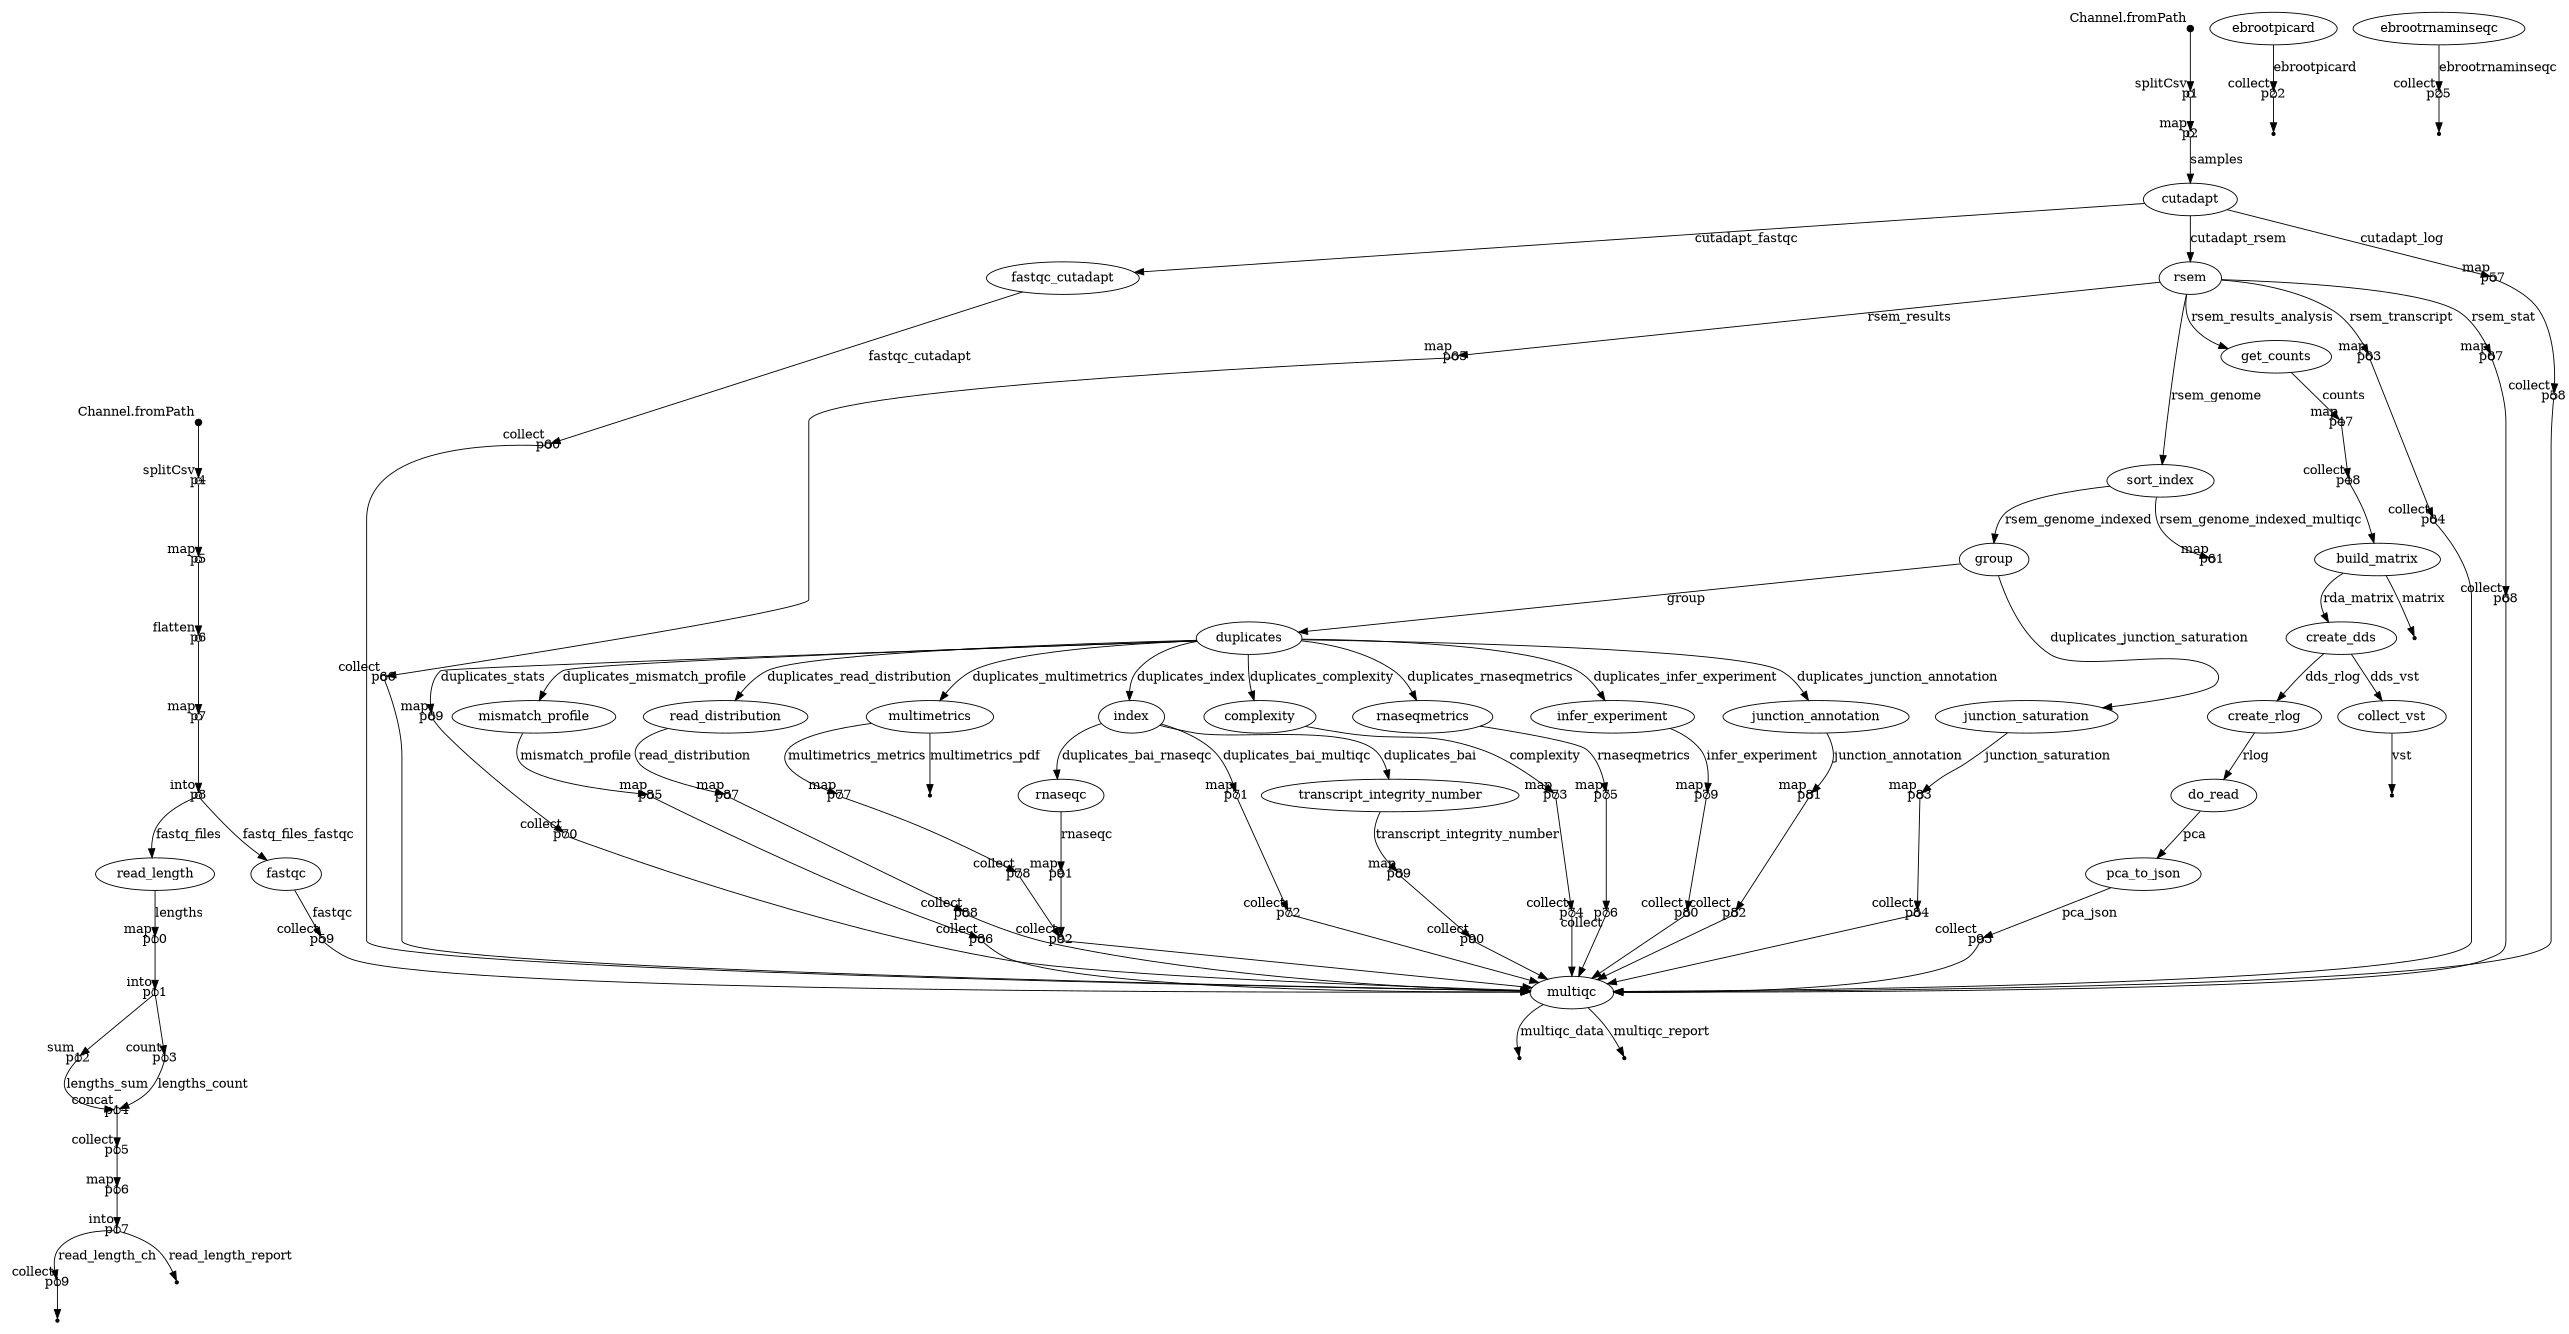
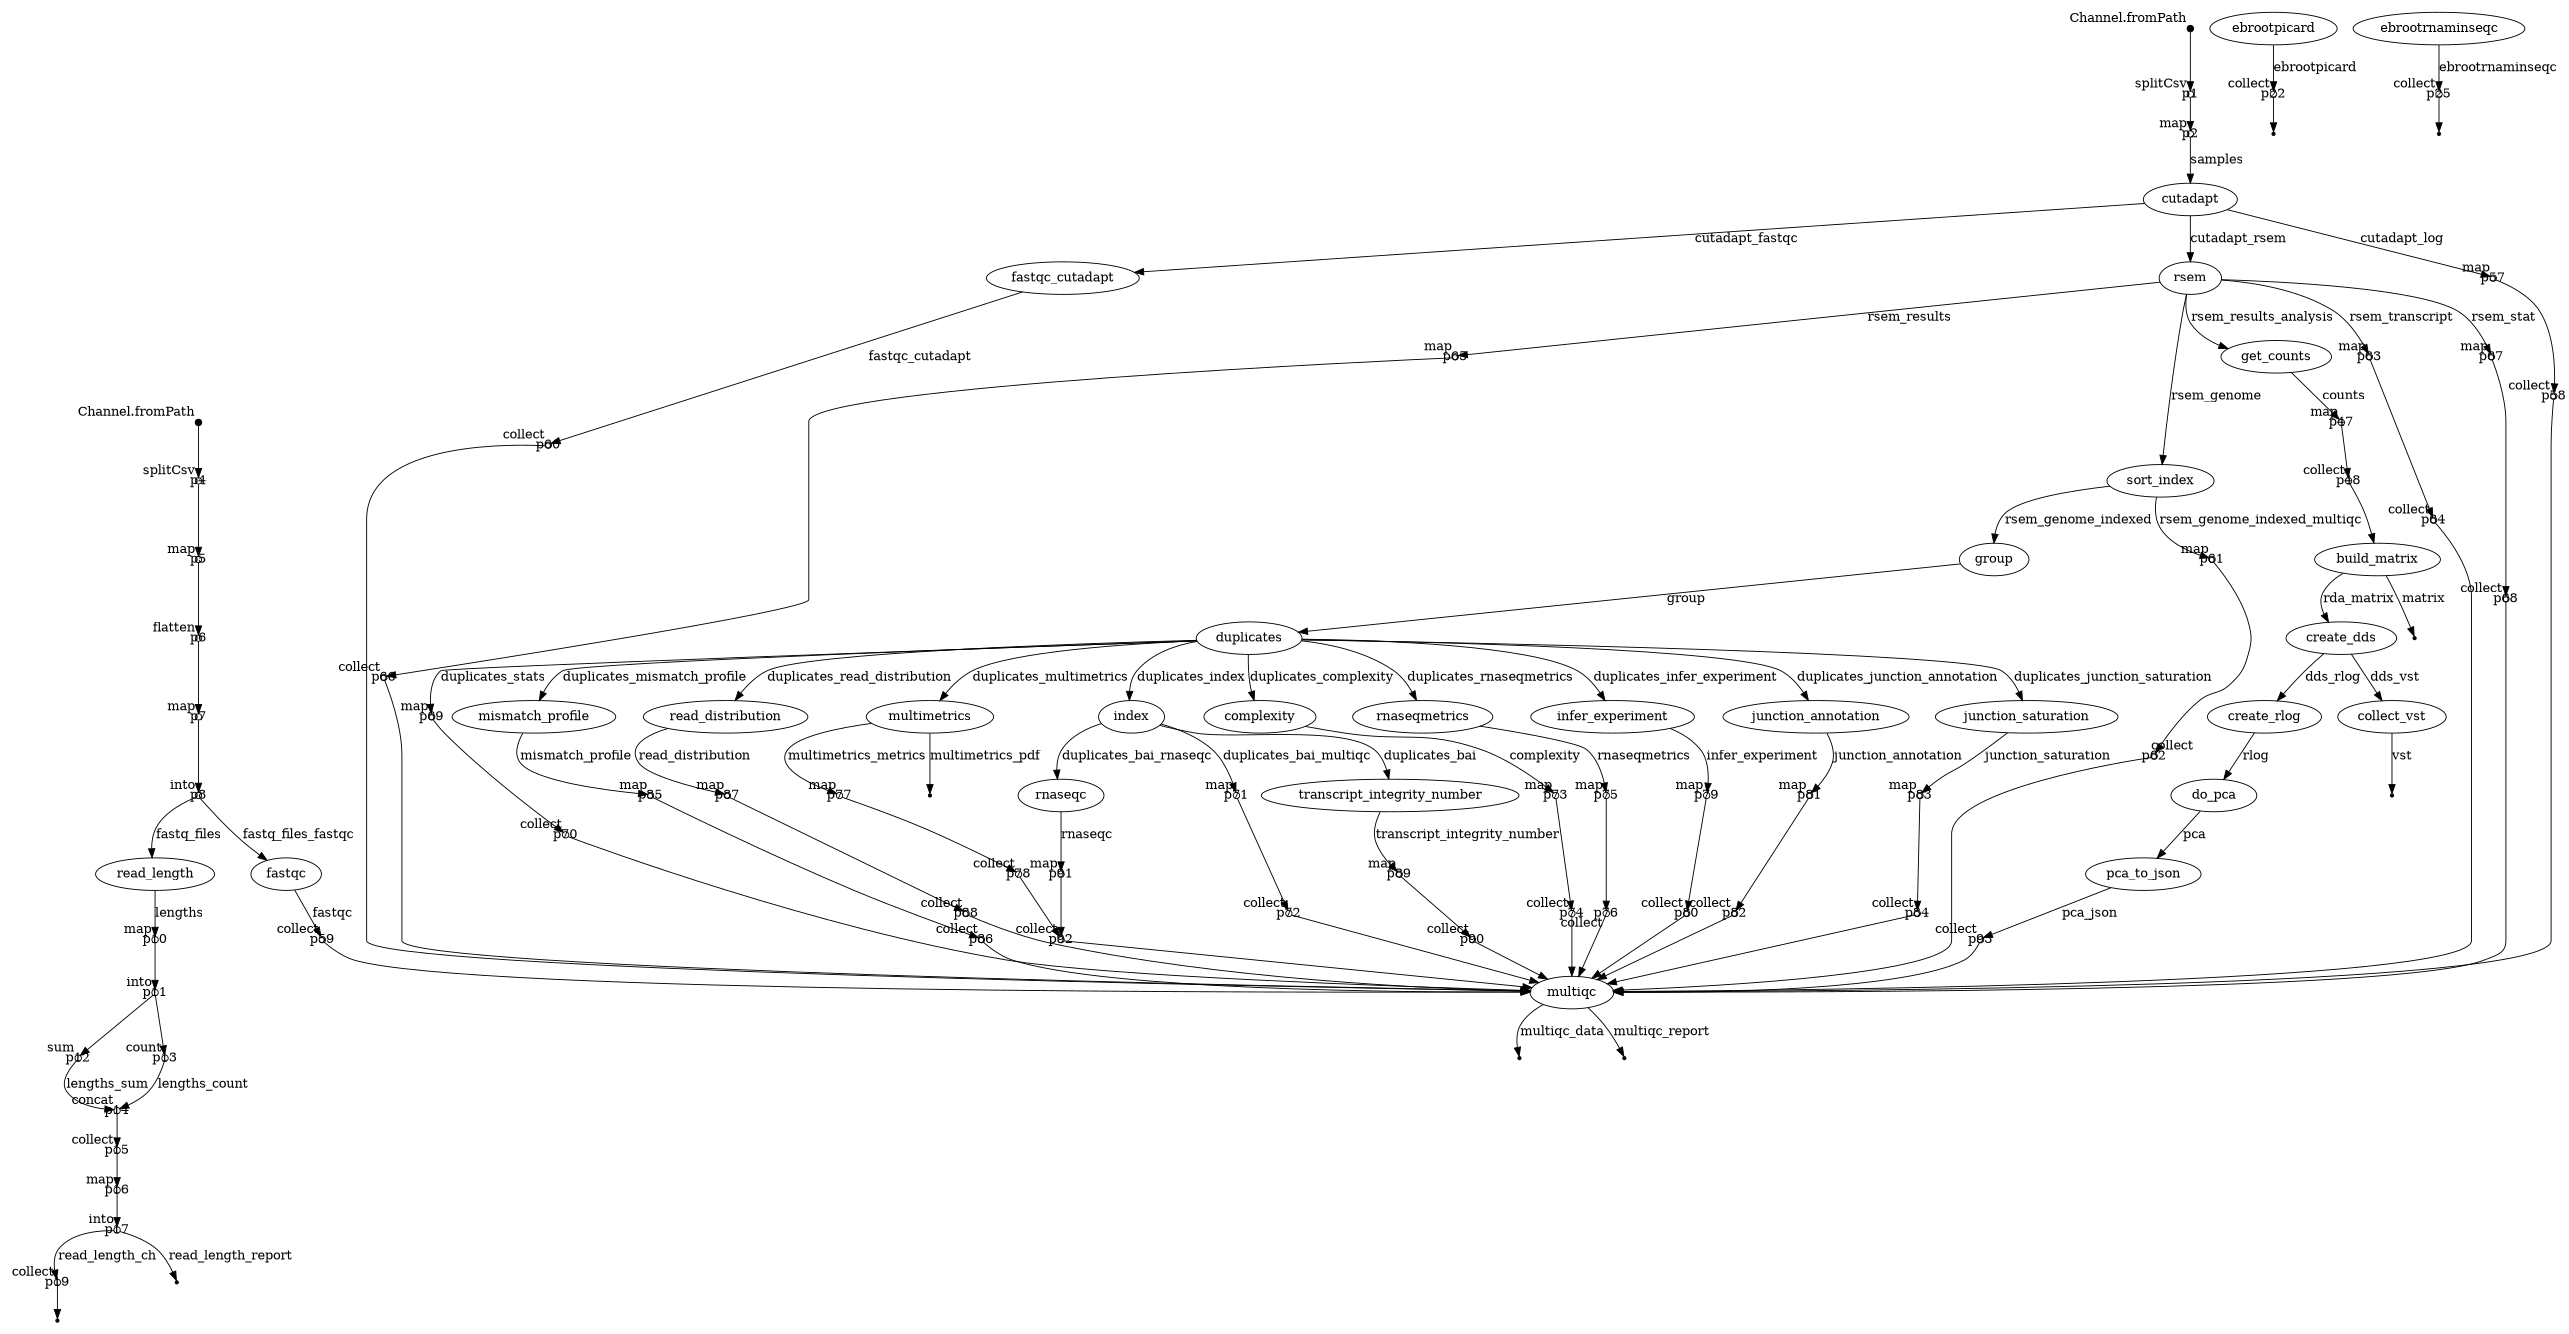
edge "group" -> "junction_saturation": now "duplicates" -> "junction_saturation"
node "p62 collect": added
node "do_read": label "do_read" -> "do_pca"
